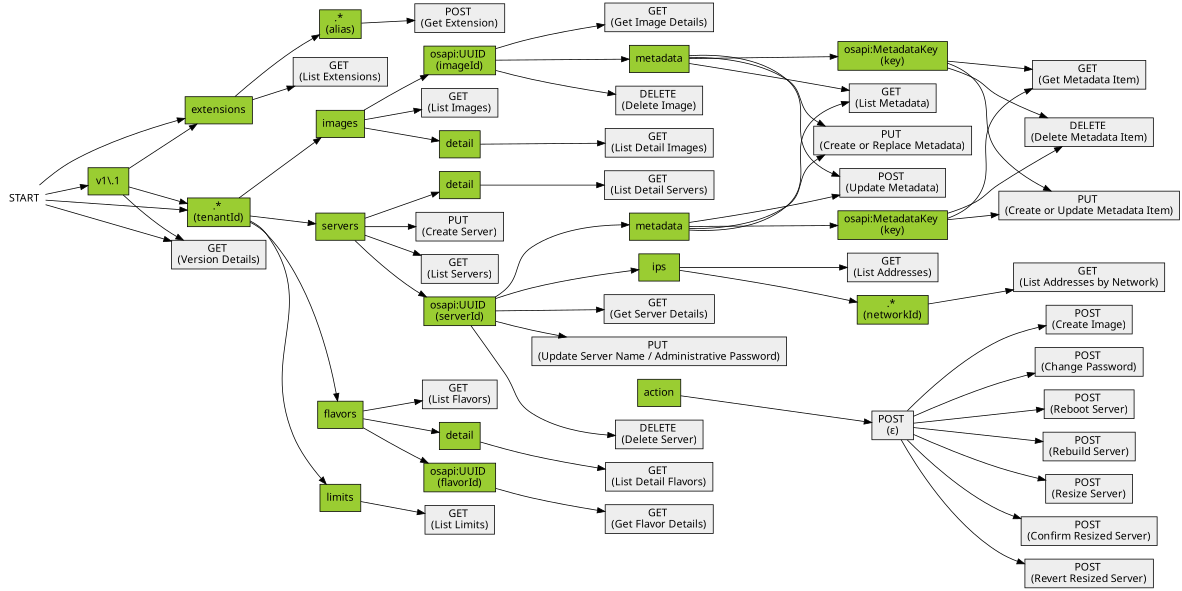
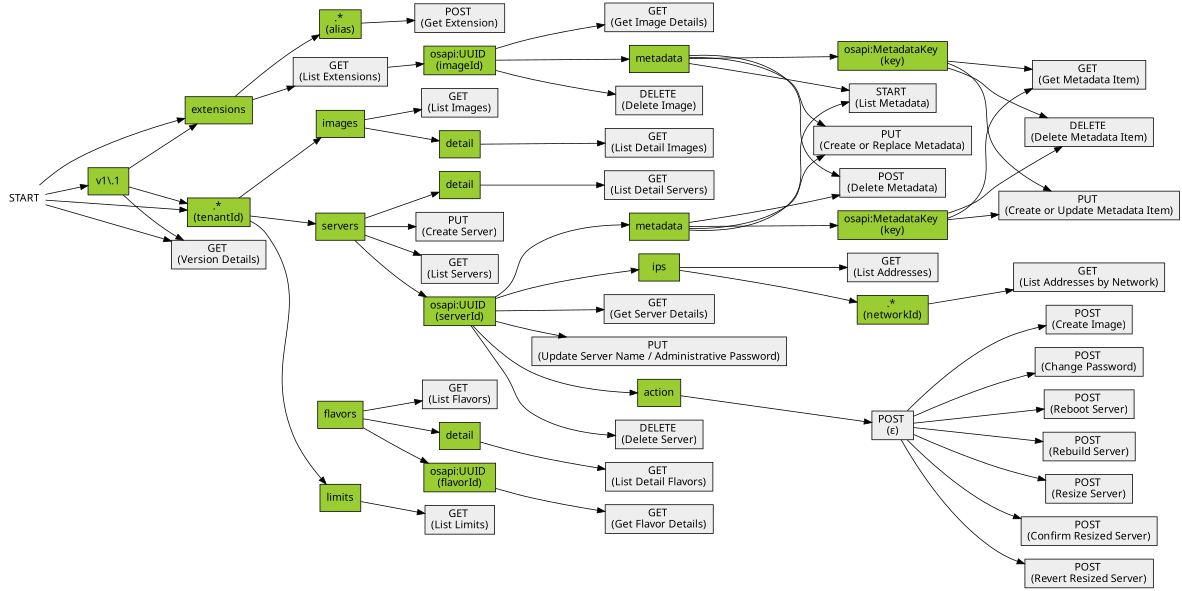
edge "images" -> "osapi:UUID (imageId)": now "GET (List Extensions)" -> "osapi:UUID (imageId)"
node "GET (List Metadata)": label "GET (List Metadata)" -> "START (List Metadata)"
node "POST (Update Metadata)": label "POST (Update Metadata)" -> "POST (Delete Metadata)"
edge ".* (tenantId)" -> "flavors": removed
edge "osapi:UUID (serverId)" -> "action": added
